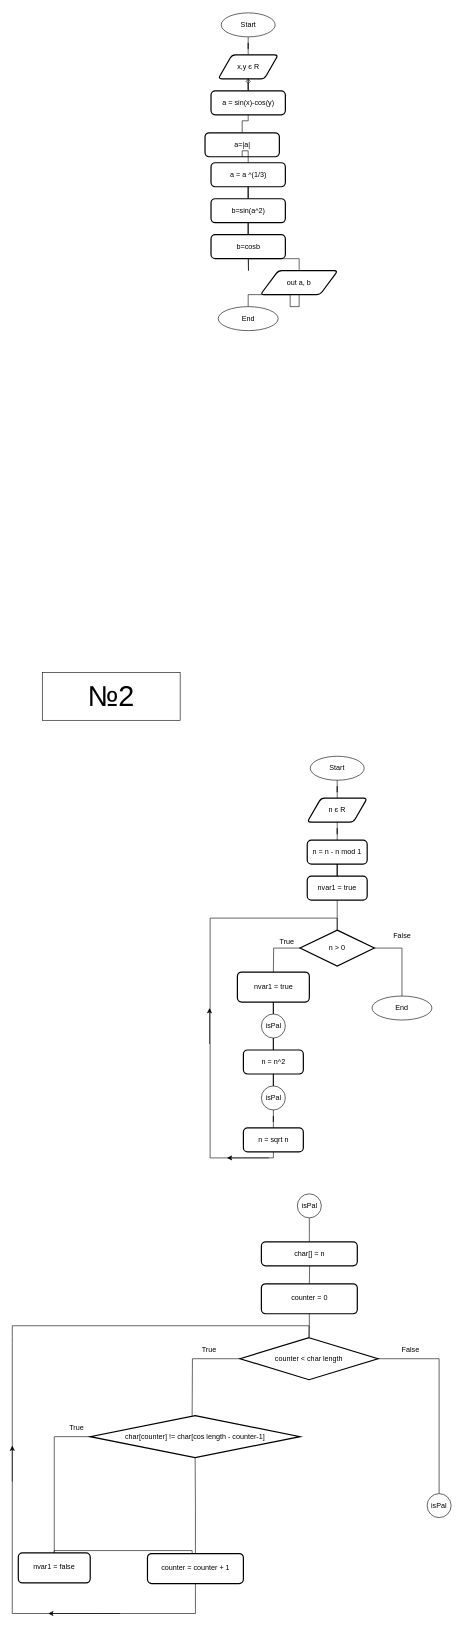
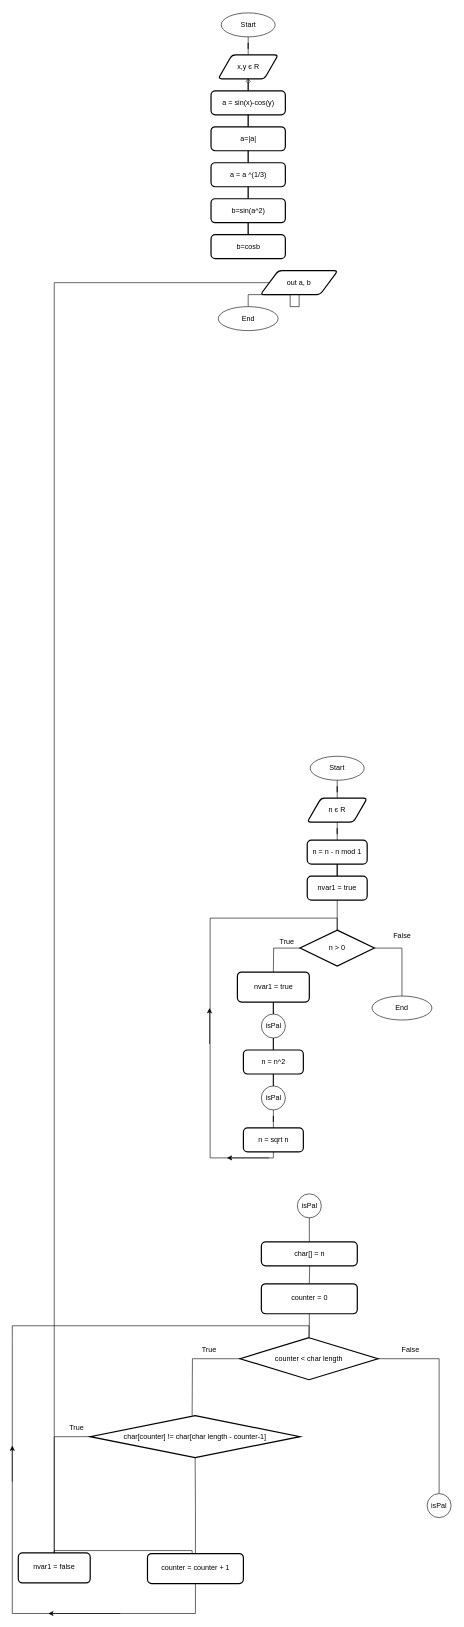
node "a=|a|": moved (242, 144) -> (248, 138)
edge "b=cosb" -- "out a, b": now "nvar1 = false" -- "out a, b"
node "№2": removed
node "char[counter] != char[cos length - counter-1]": label "char[counter] != char[cos length - counter-1]" -> "char[counter] != char[char length - counter-1]"
